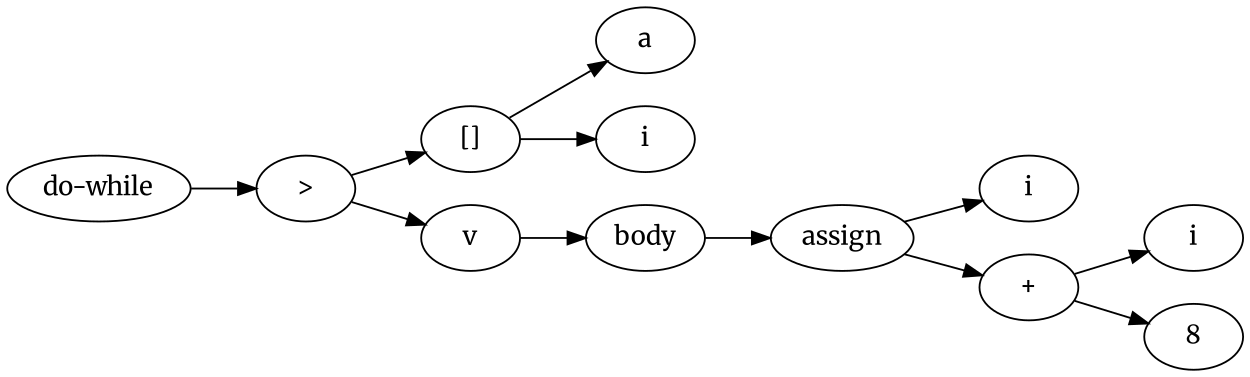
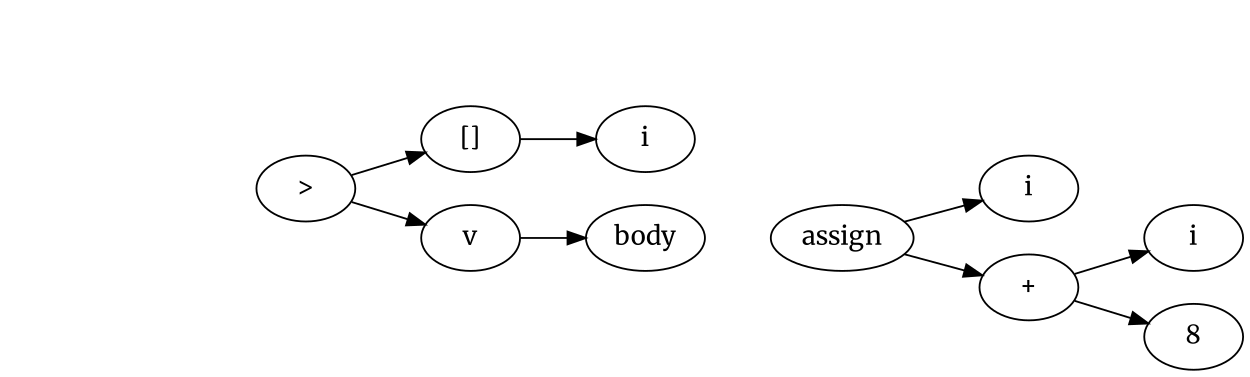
node "a": removed
node "do-while": removed
edge "body" -> "assign": removed
